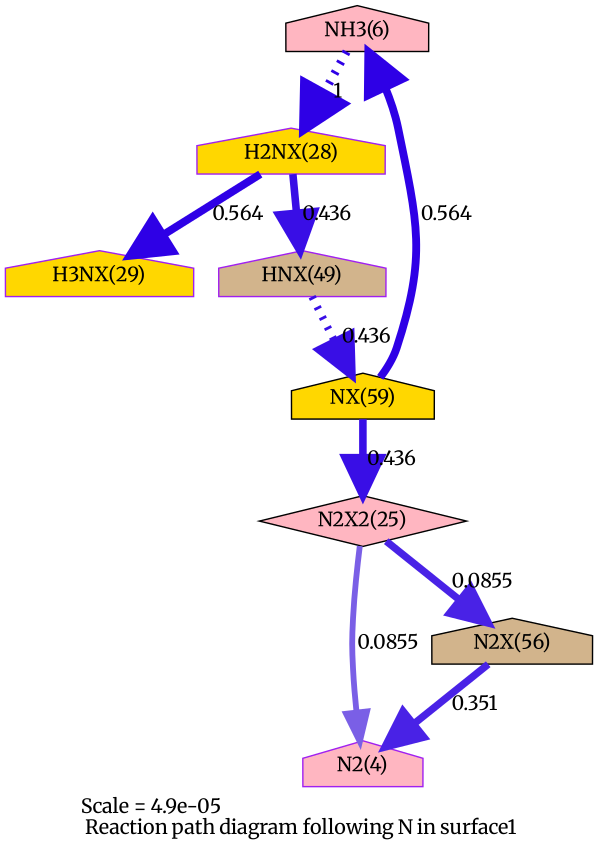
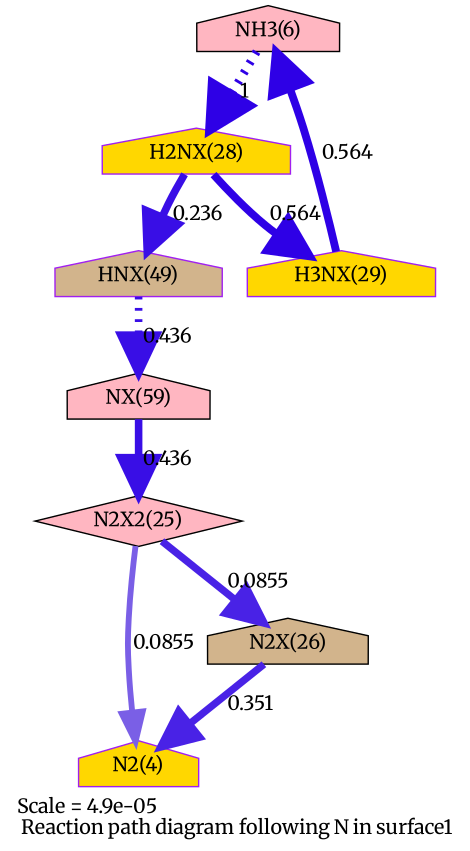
edge "H2NX(28)" -> "HNX(49)": label " 0.436" -> " 0.236"
edge "NX(59)" -> "NH3(6)": now "H3NX(29)" -> "NH3(6)"
node "NX(59)": fillcolor gold -> lightpink
node "N2X(56)": label "N2X(56)" -> "N2X(26)"
node "N2(4)": fillcolor lightpink -> gold
